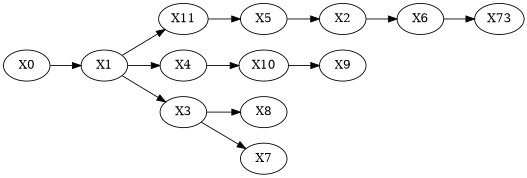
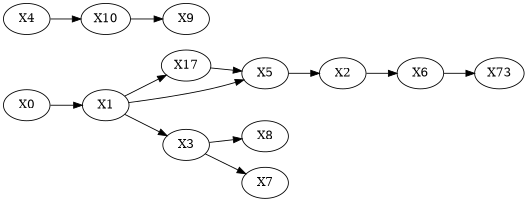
node "X11": label "X11" -> "X17"
edge "X1" -> "X4": now "X1" -> "X5"
